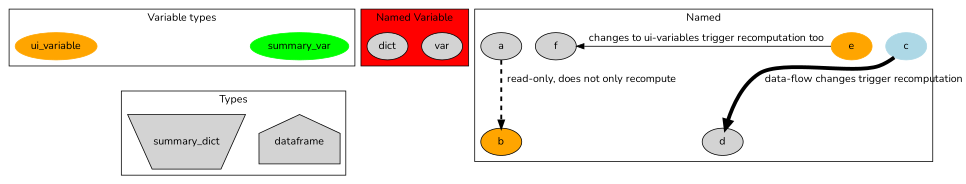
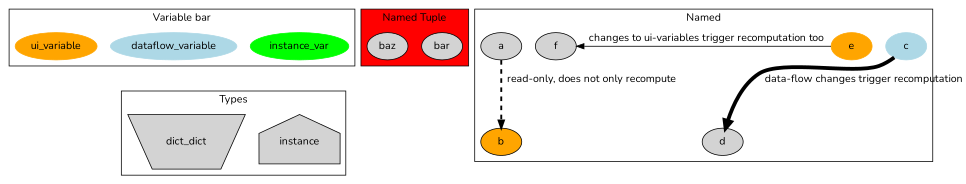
cluster "Variable types": label "Variable types" -> "Variable bar"
cluster "Named Variable": label "Named Variable" -> "Named Tuple"
node "dataflow_variable": added
node "summary_var": label "summary_var" -> "instance_var"
node "dict": label "dict" -> "baz"
node "var": label "var" -> "bar"
node "summary_dict": label "summary_dict" -> "dict_dict"
node "dataframe": label "dataframe" -> "instance"
